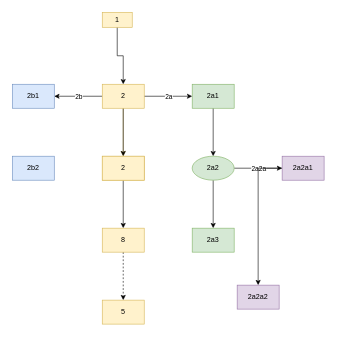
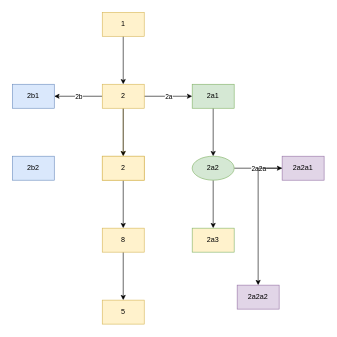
node "1": size 30x15 -> 42x24
node "2a3": fillcolor #d5e8d4 -> #fff2cc
edge "8" -> "5": style dashed -> solid
